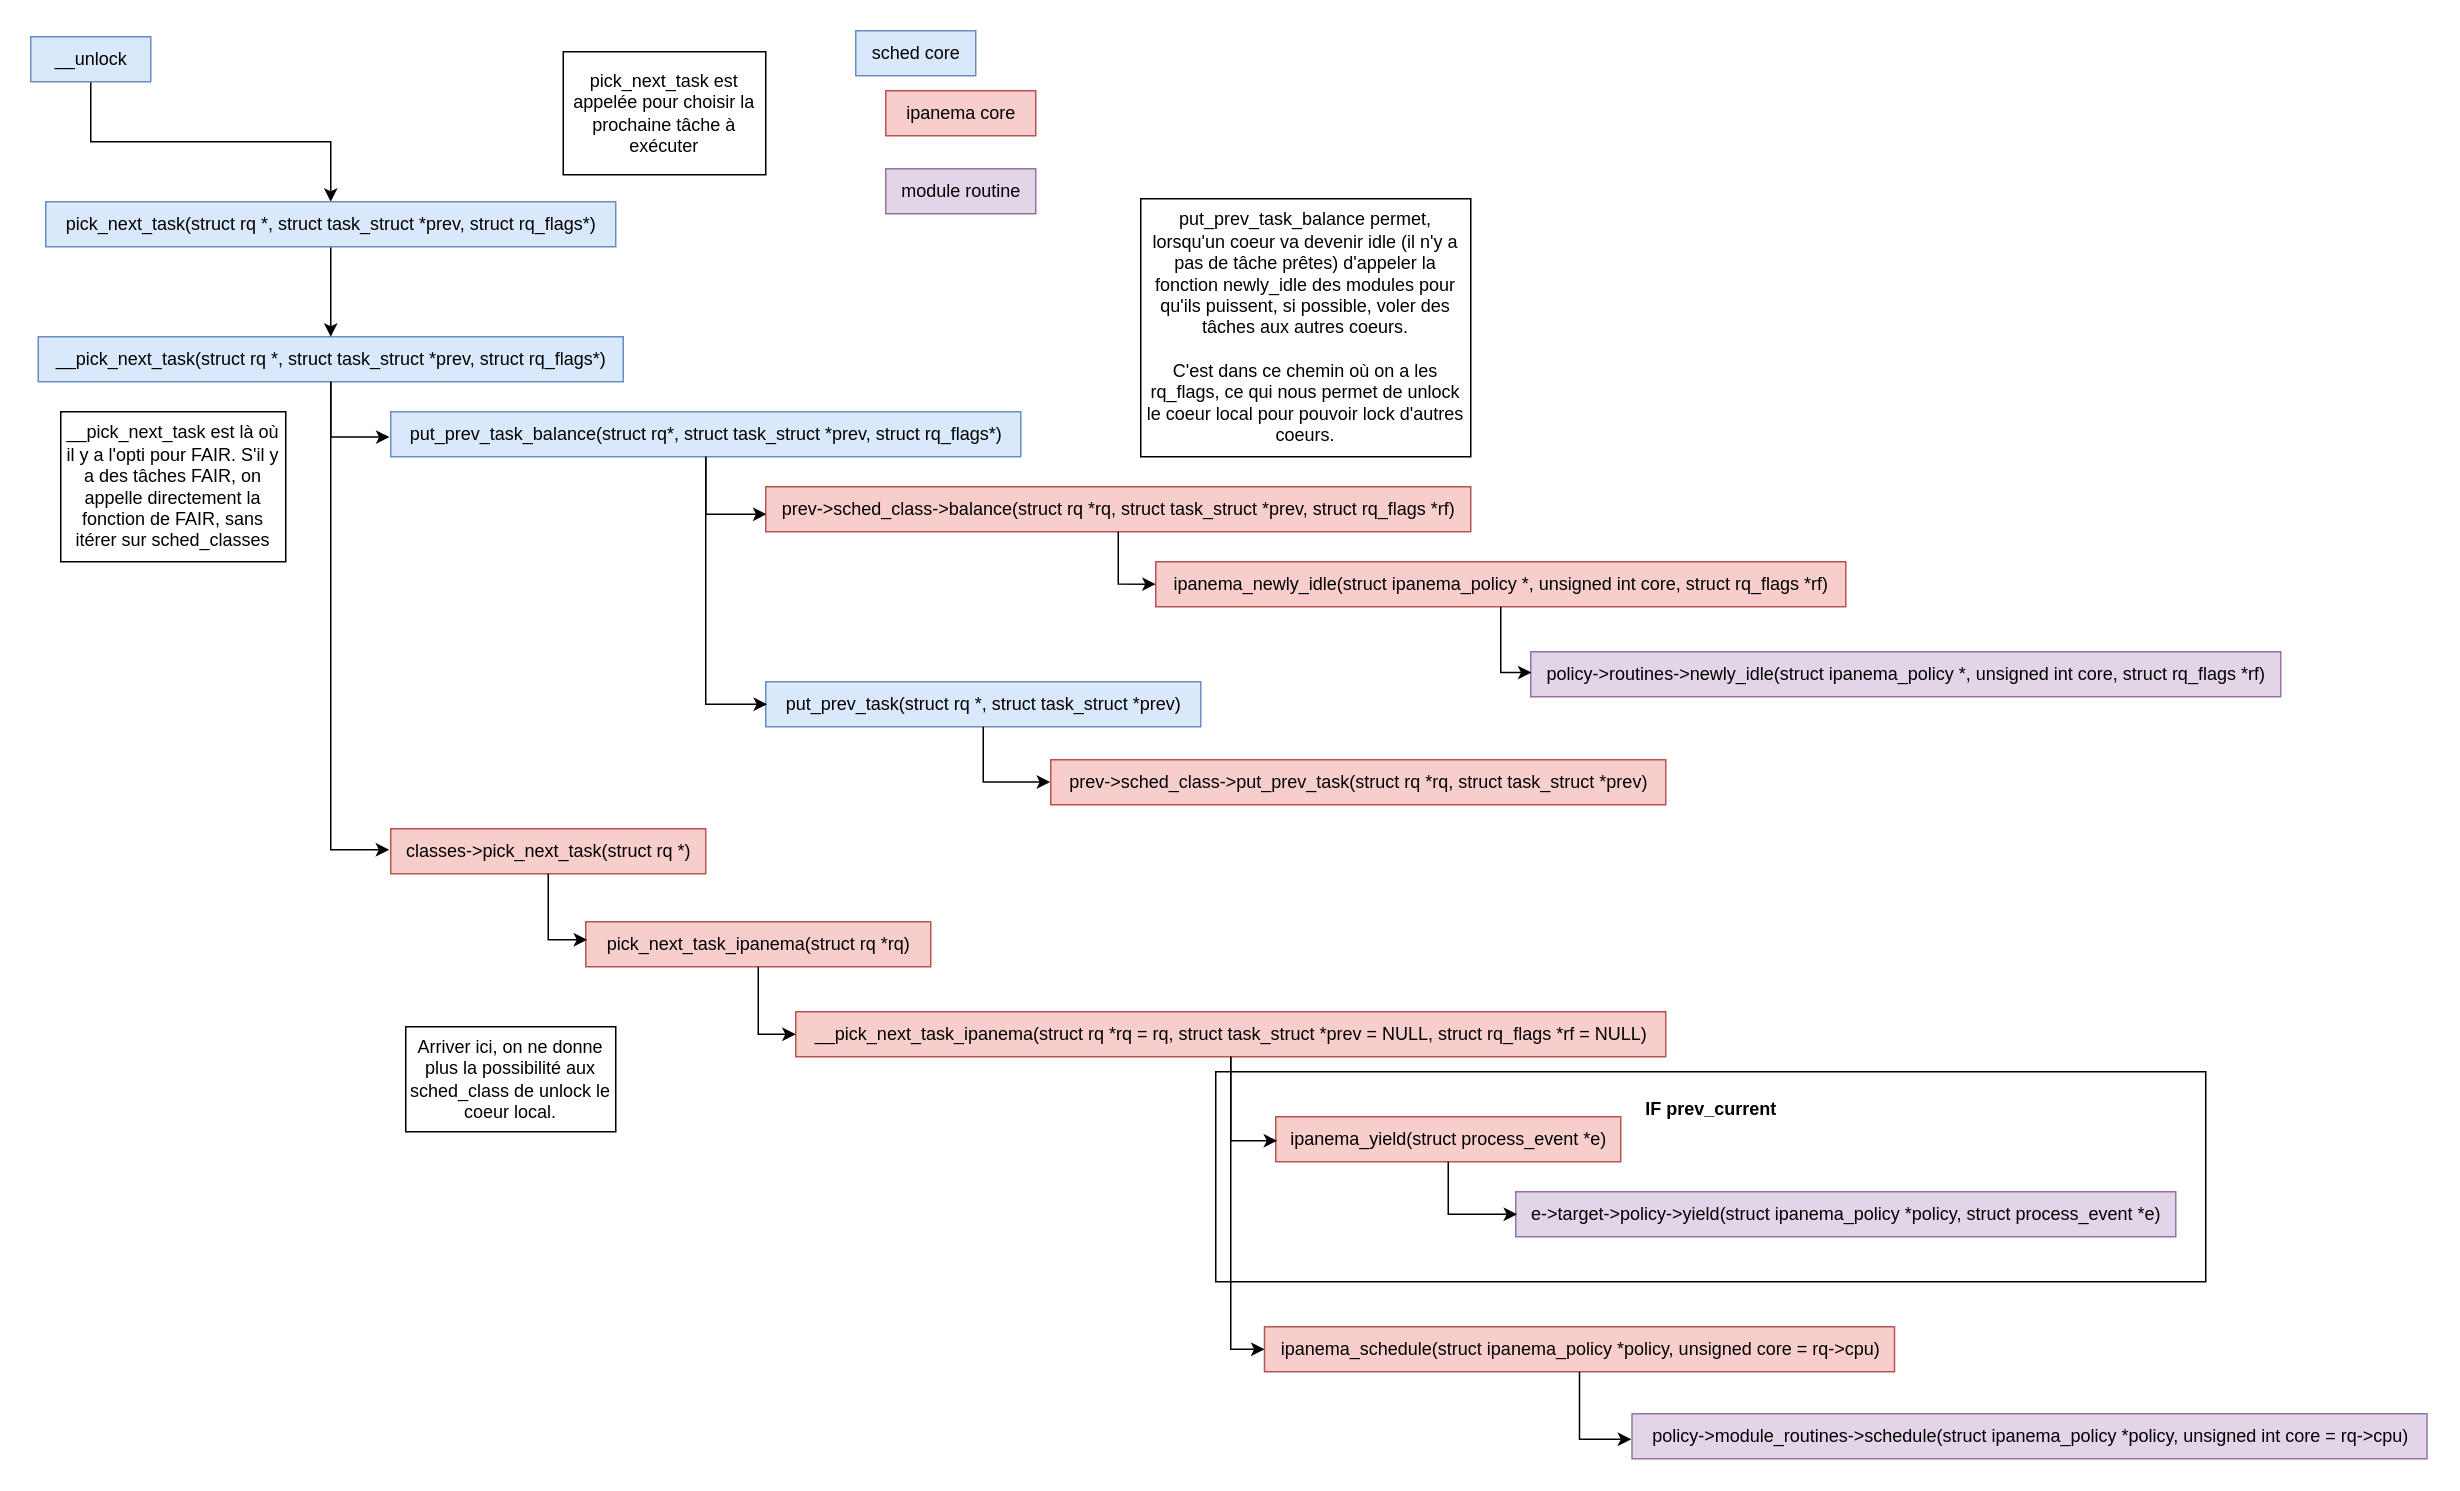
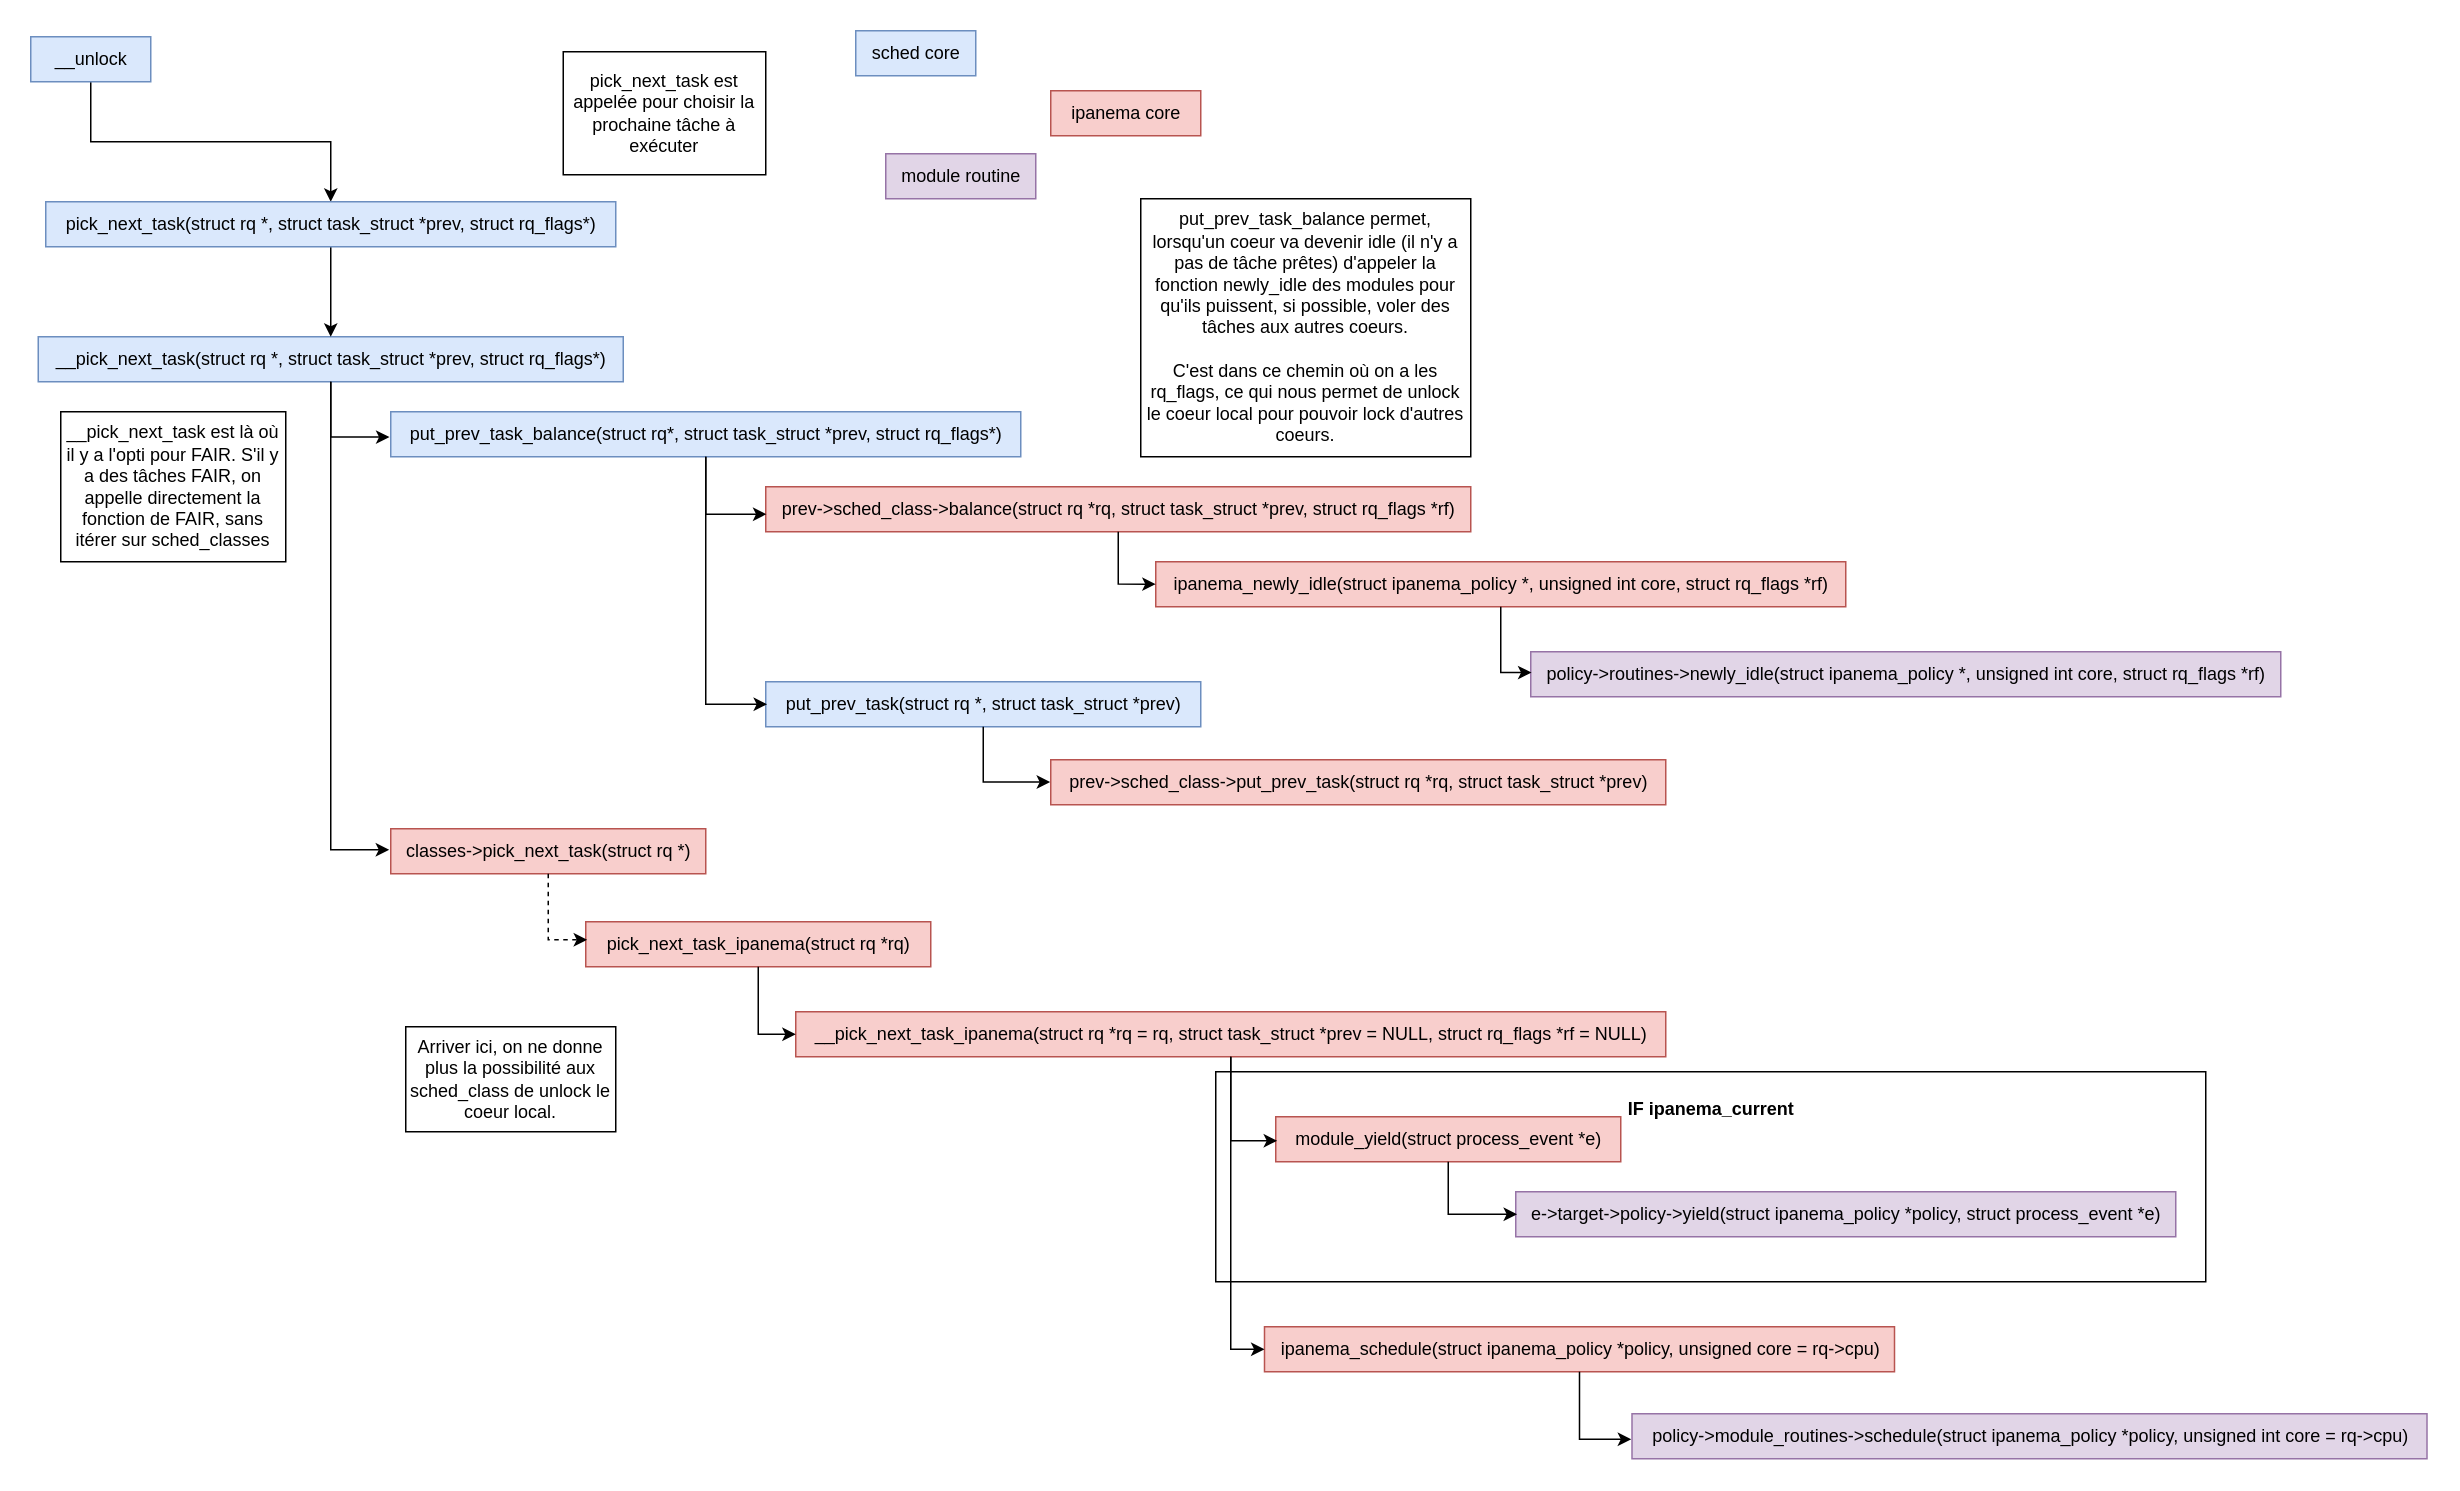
node "ipanema core": moved (961, 113) -> (1126, 113)
node "module routine": moved (961, 191) -> (961, 176)
edge "classes->pick_next_task(struct rq *)" -> "pick_next_task_ipanema(struct rq *rq)": style solid -> dashed
node "IF prev_current": label "IF prev_current" -> "IF ipanema_current"
node "ipanema_yield(struct process_event *e)": label "ipanema_yield(struct process_event *e)" -> "module_yield(struct process_event *e)"
